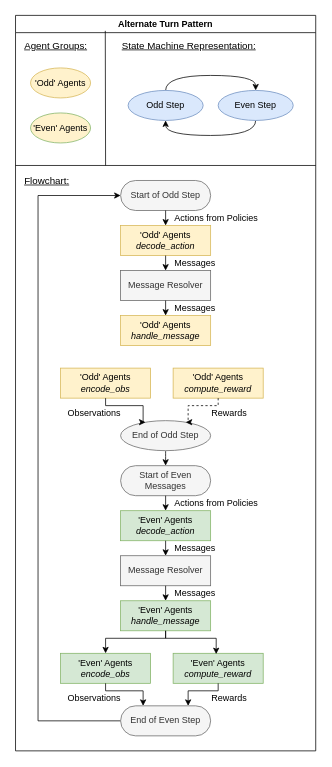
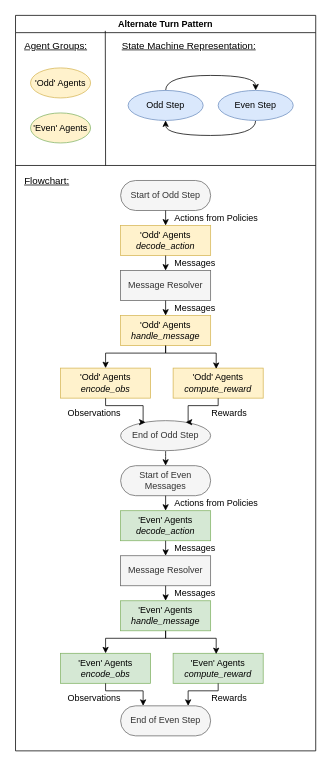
edge "End of Even Step" -> "Start of Odd Step": removed
edge "'Odd' Agents handle_message" -> "'Odd' Agents encode_obs": added
edge "'Odd' Agents handle_message" -> "'Odd' Agents compute_reward": added
edge "'Odd' Agents compute_reward" -> "End of Odd Step": style dashed -> solid
